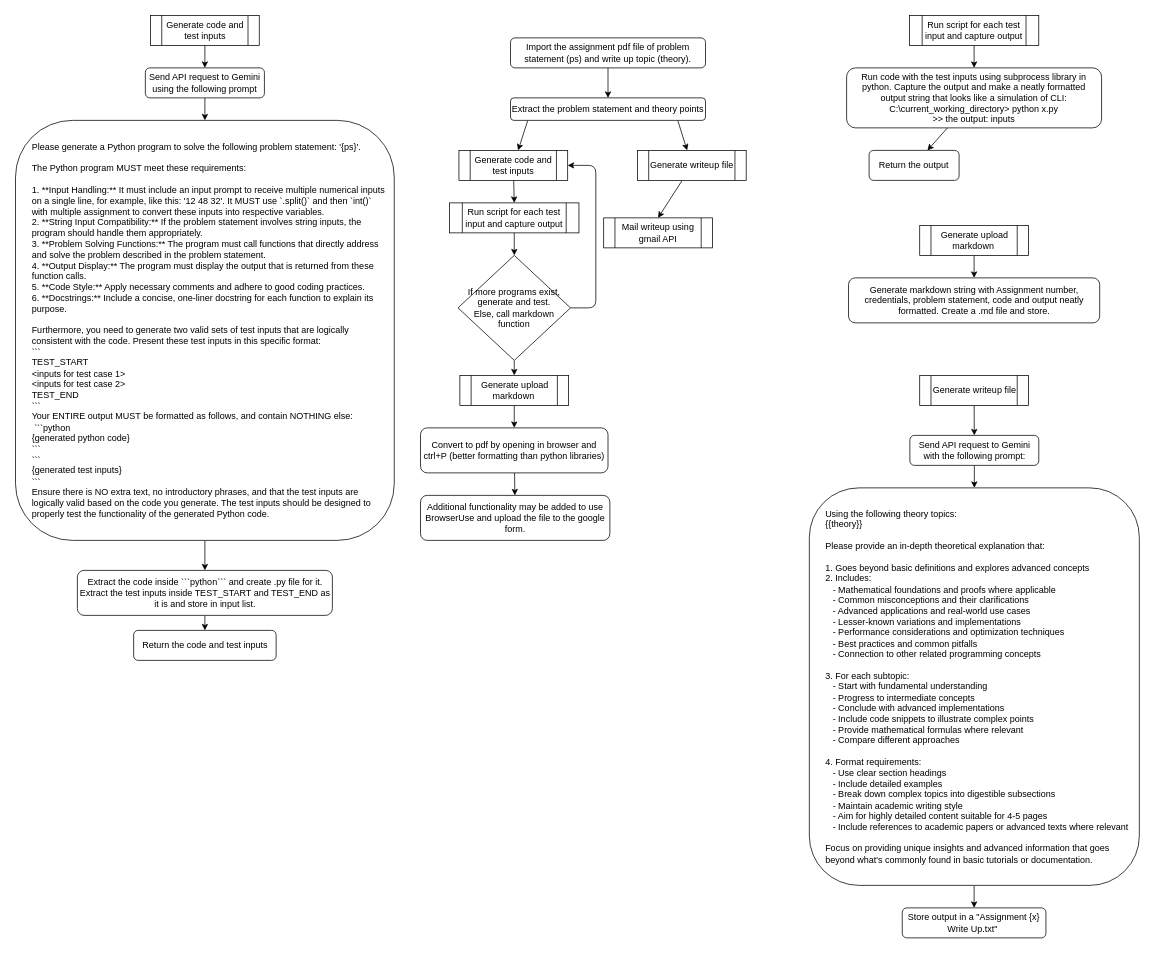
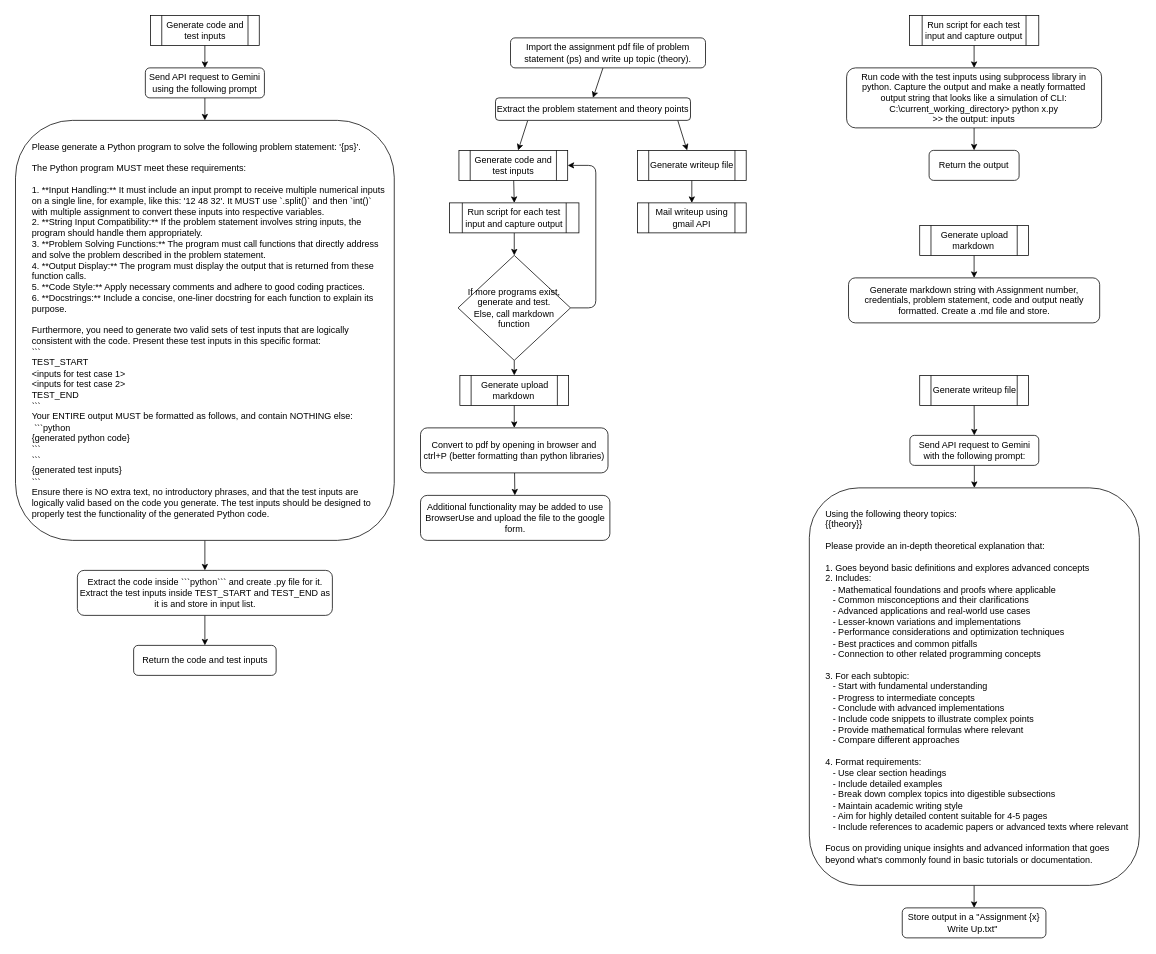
node "Extract the problem statement and theory points": moved (608, 109) -> (593, 109)
node "Return the output": moved (914, 165) -> (974, 165)
node "Mail writeup using gmail API": moved (658, 233) -> (692, 218)
node "Return the code and test inputs": moved (205, 645) -> (205, 660)
